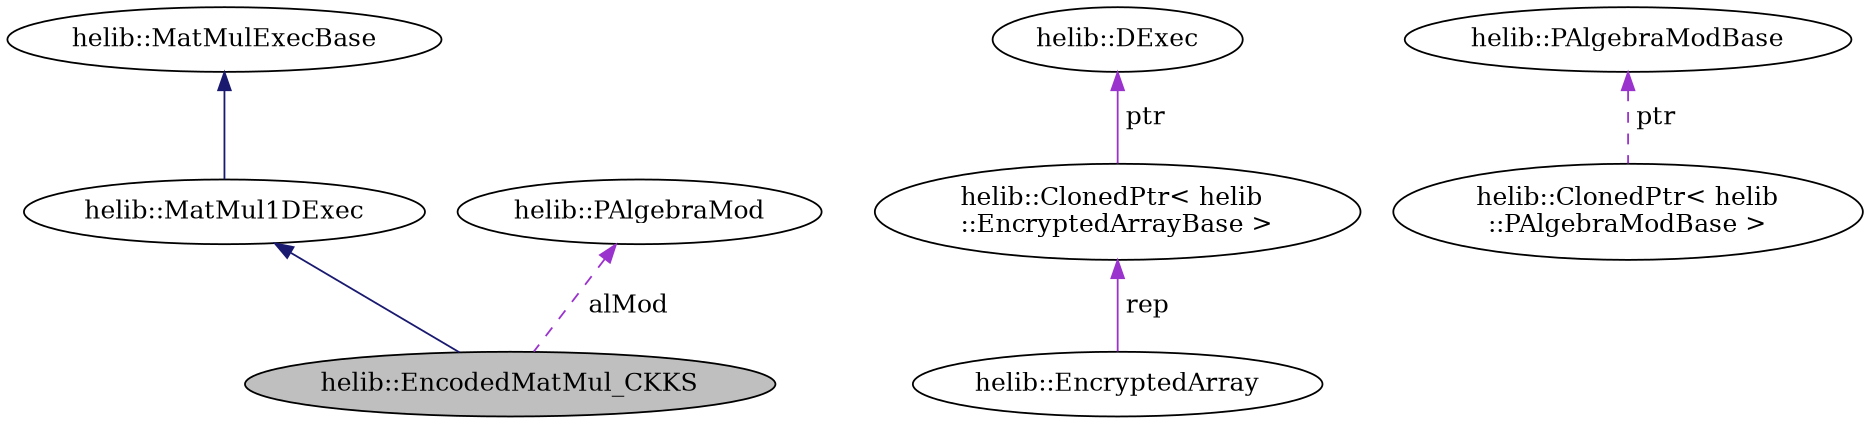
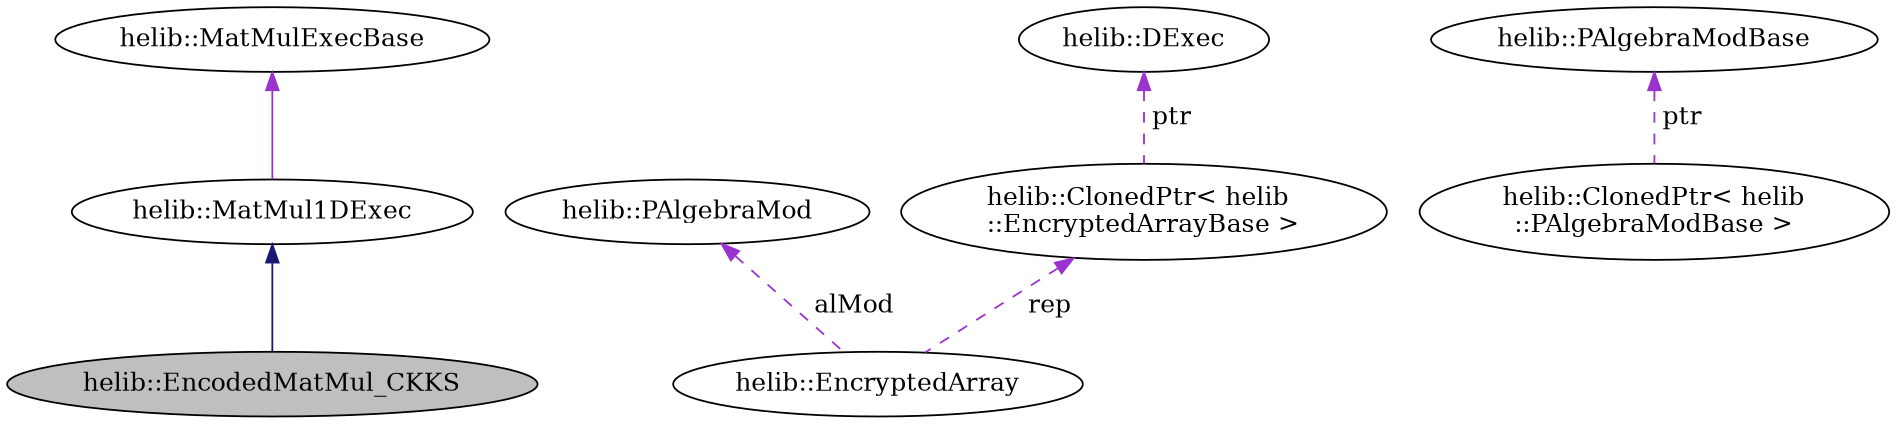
edge "helib::ClonedPtr< helib ::EncryptedArrayBase >" -> "helib::DExec": style solid -> dashed
edge "helib::MatMul1DExec" -> "helib::MatMulExecBase": color midnightblue -> darkorchid3
edge "helib::EncodedMatMul_CKKS" -> "helib::PAlgebraMod": now "helib::EncryptedArray" -> "helib::PAlgebraMod"
edge "helib::EncryptedArray" -> "helib::ClonedPtr< helib ::EncryptedArrayBase >": style solid -> dashed
